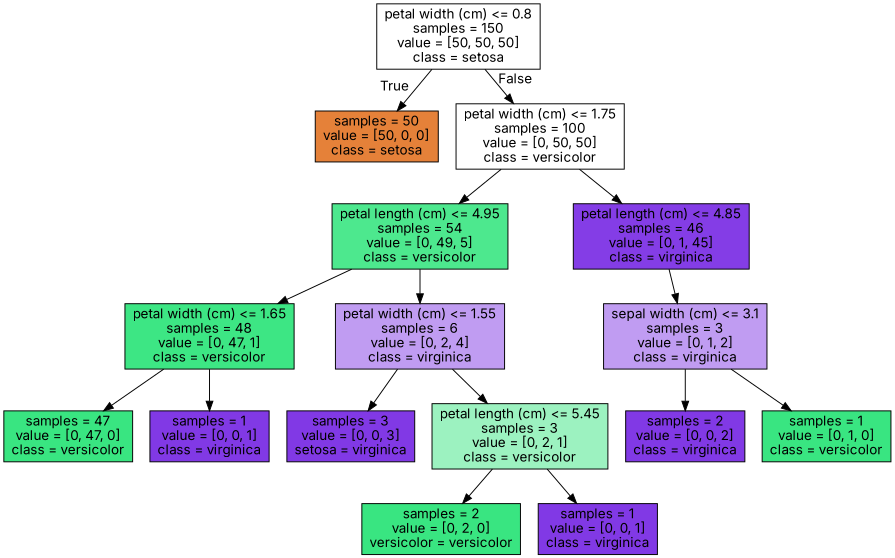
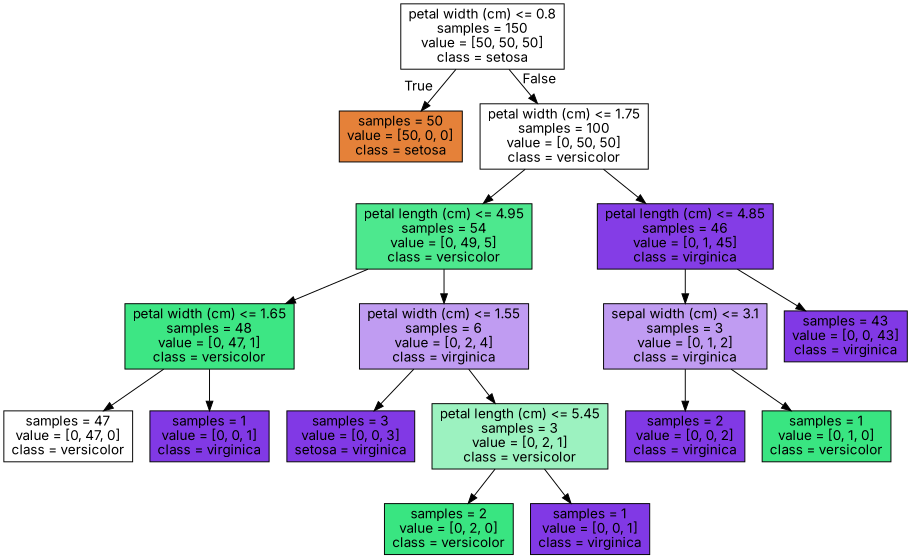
node "samples = 43 value = [0, 0, 43] class = virginica": added
node "samples = 47 value = [0, 47, 0] class = versicolor": fillcolor #39e581 -> #ffffff
node "samples = 2 value = [0, 2, 0] versicolor = versicolor": label "samples = 2 value = [0, 2, 0] versicolor = versicolor" -> "samples = 2 value = [0, 2, 0] class = versicolor"
